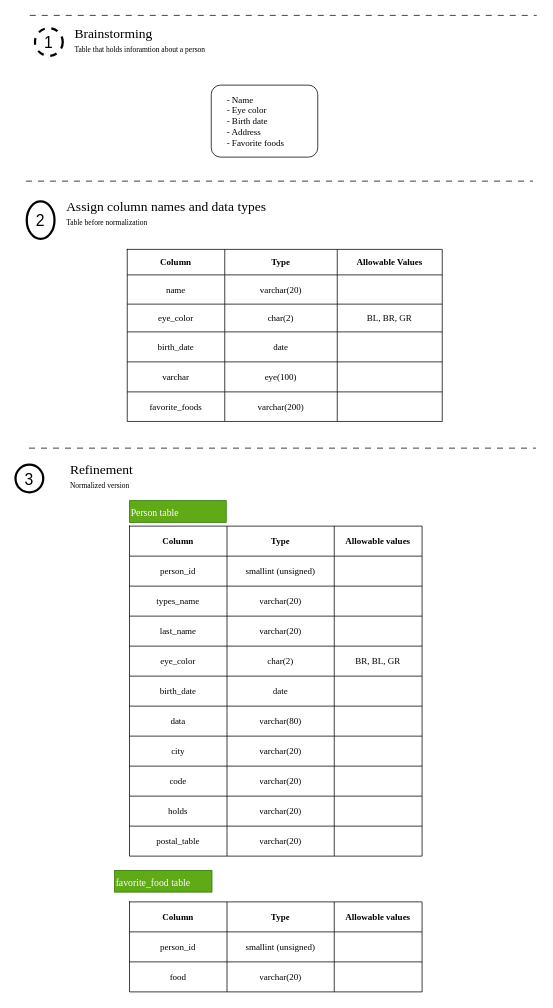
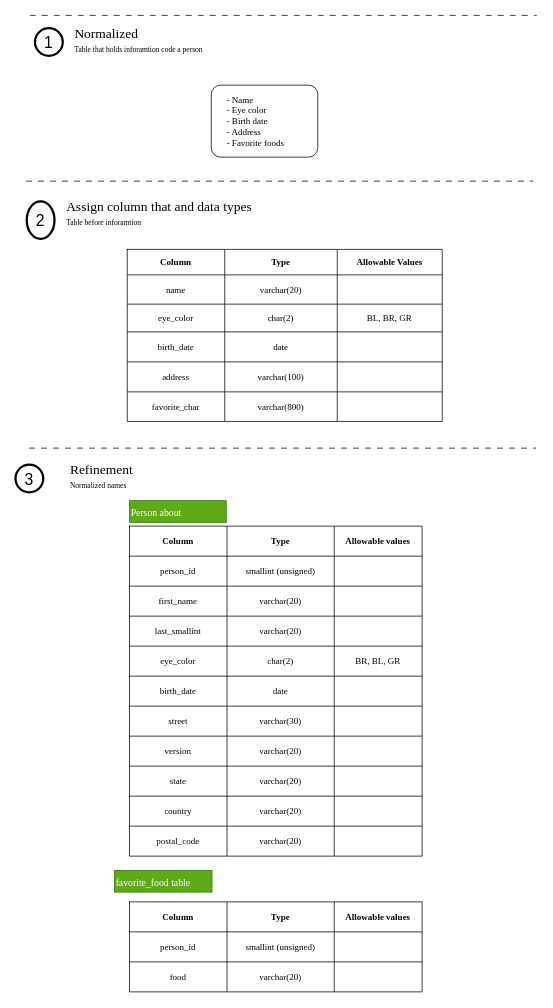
node "Brainstorming": label "Brainstorming" -> "Normalized"
node "1": style dashed -> solid
node "Table that holds inforamtion about a person": label "Table that holds inforamtion about a person" -> "Table that holds inforamtion code a person"
node "Assign column names and data types": label "Assign column names and data types" -> "Assign column that and data types"
node "Table before normalization": label "Table before normalization" -> "Table before inforamtion"
node "varchar": label "varchar" -> "address"
node "eye(100)": label "eye(100)" -> "varchar(100)"
node "favorite_foods": label "favorite_foods" -> "favorite_char"
node "varchar(200)": label "varchar(200)" -> "varchar(800)"
node "Normalized version": label "Normalized version" -> "Normalized names"
node "Person table": label "Person table" -> "Person about"
node "types_name": label "types_name" -> "first_name"
node "last_name": label "last_name" -> "last_smallint"
node "data": label "data" -> "street"
node "varchar(80)": label "varchar(80)" -> "varchar(30)"
node "city": label "city" -> "version"
node "code": label "code" -> "state"
node "holds": label "holds" -> "country"
node "postal_table": label "postal_table" -> "postal_code"
